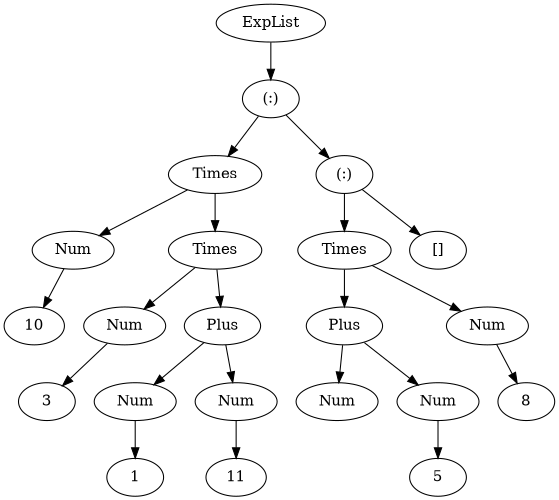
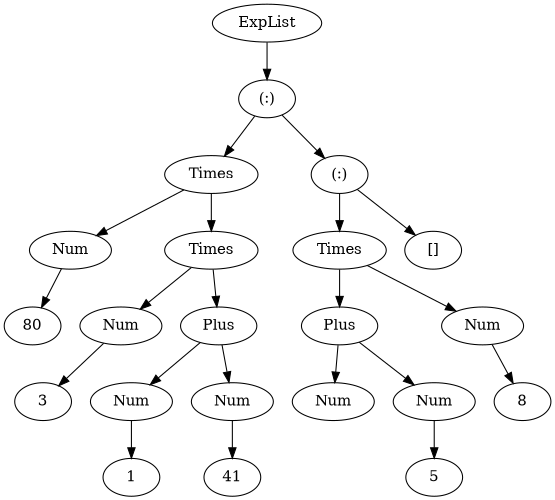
node "10": label "10" -> "80"
node "11": label "11" -> "41"
